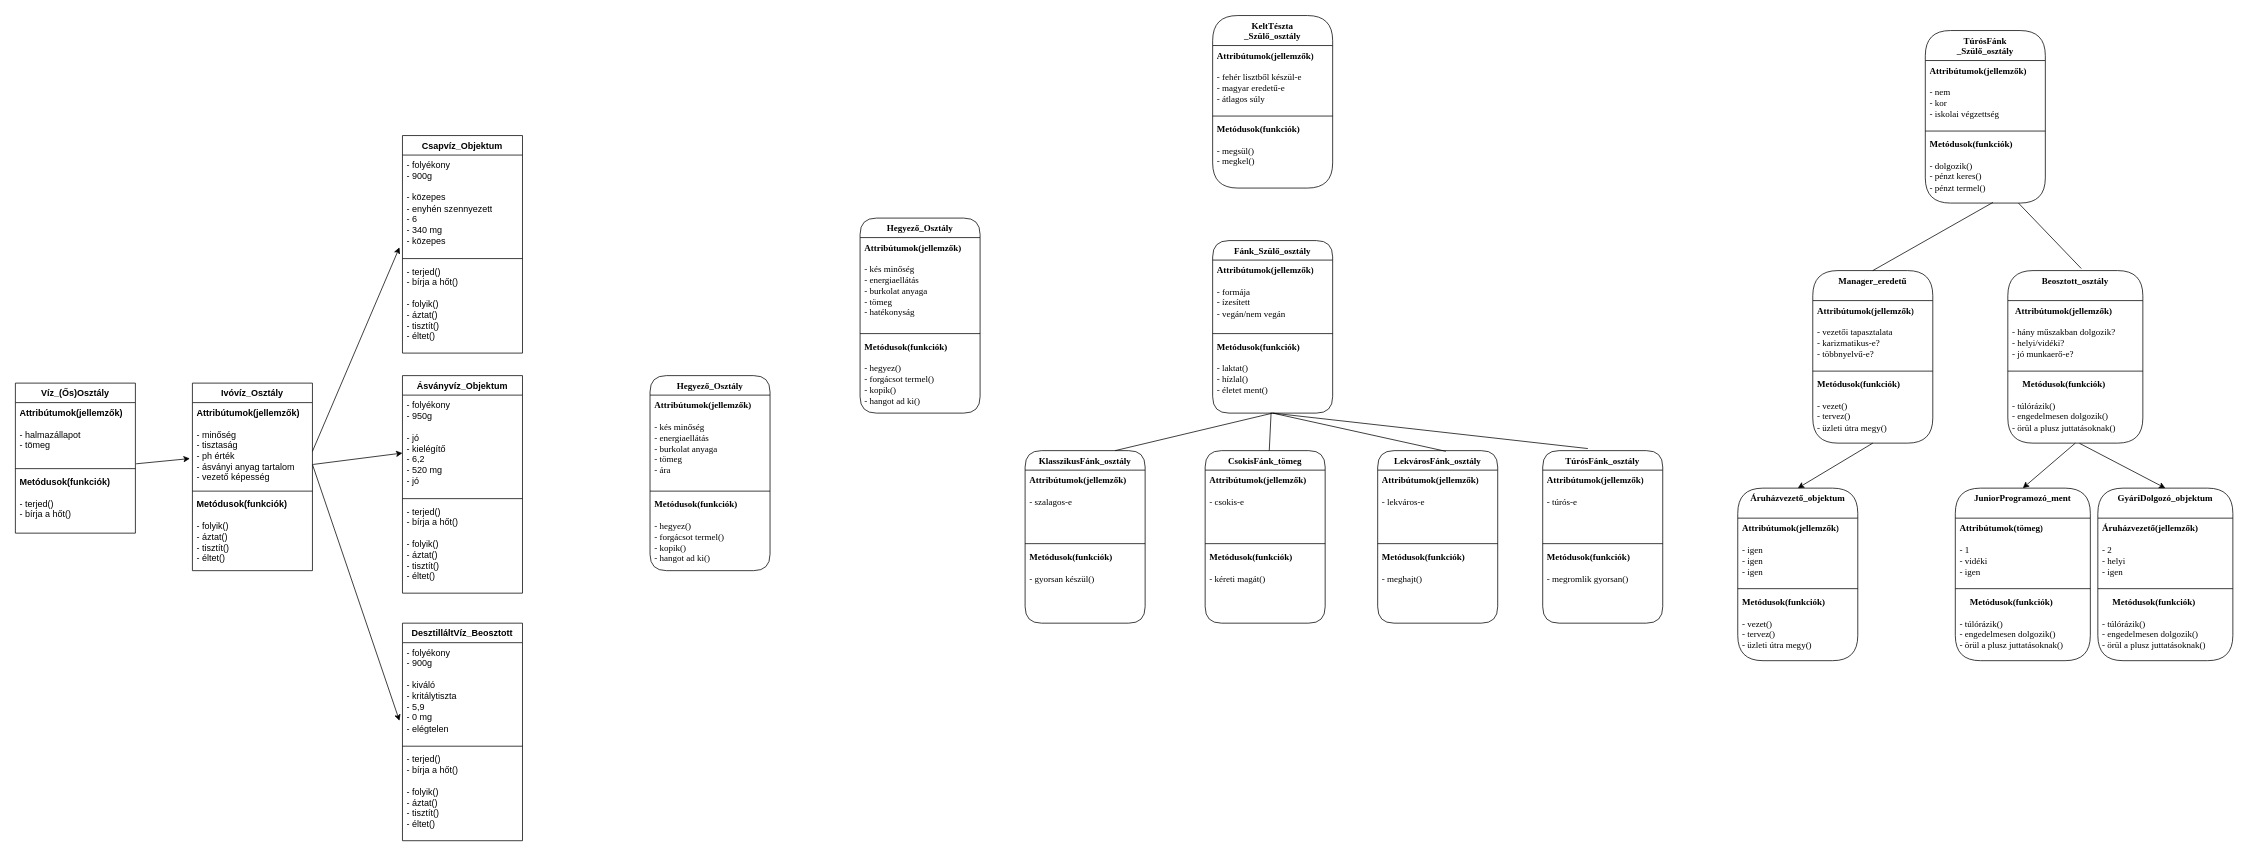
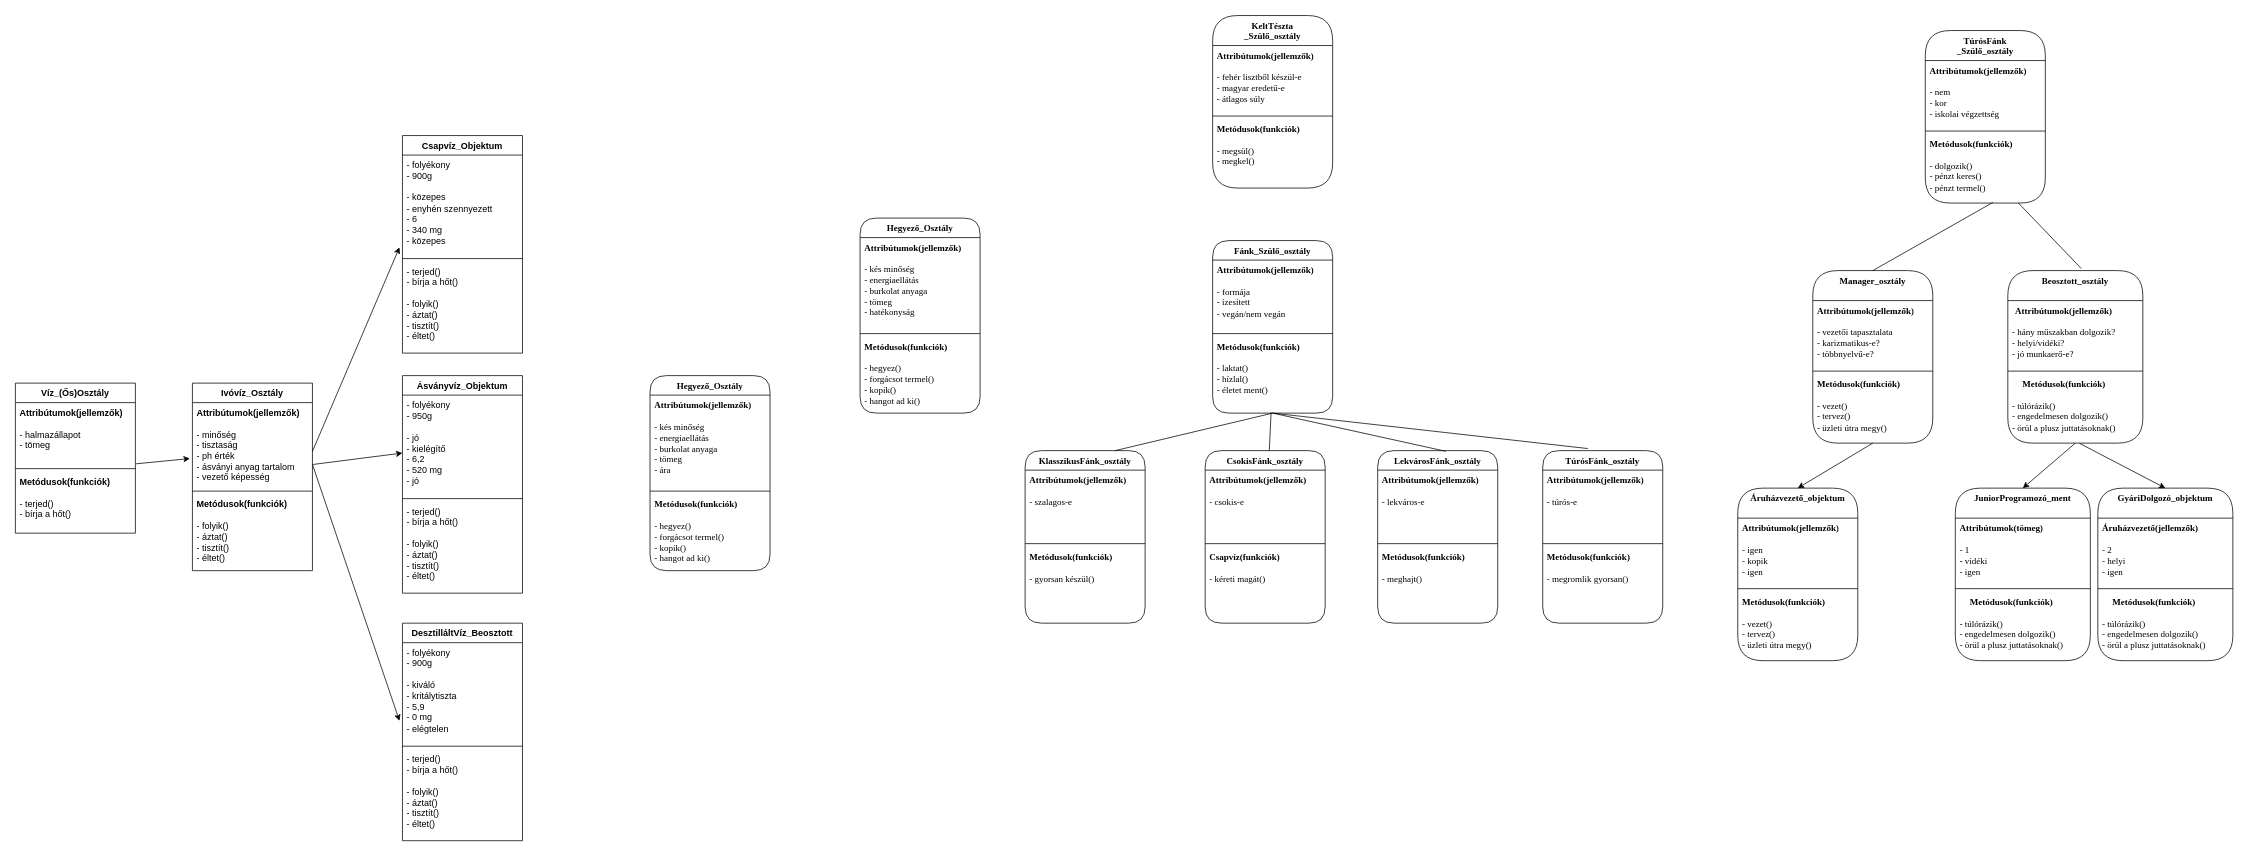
node "Manager_eredetű": label "Manager_eredetű" -> "Manager_osztály"
node "CsokisFánk_tömeg": label "CsokisFánk_tömeg" -> "CsokisFánk_osztály"
node "Attribútumok(jellemzők) - igen - igen - igen": label "Attribútumok(jellemzők) - igen - igen - igen" -> "Attribútumok(jellemzők) - igen - kopik - igen"
node "Metódusok(funkciók) - kéreti magát()": label "Metódusok(funkciók) - kéreti magát()" -> "Csapvíz(funkciók) - kéreti magát()"
